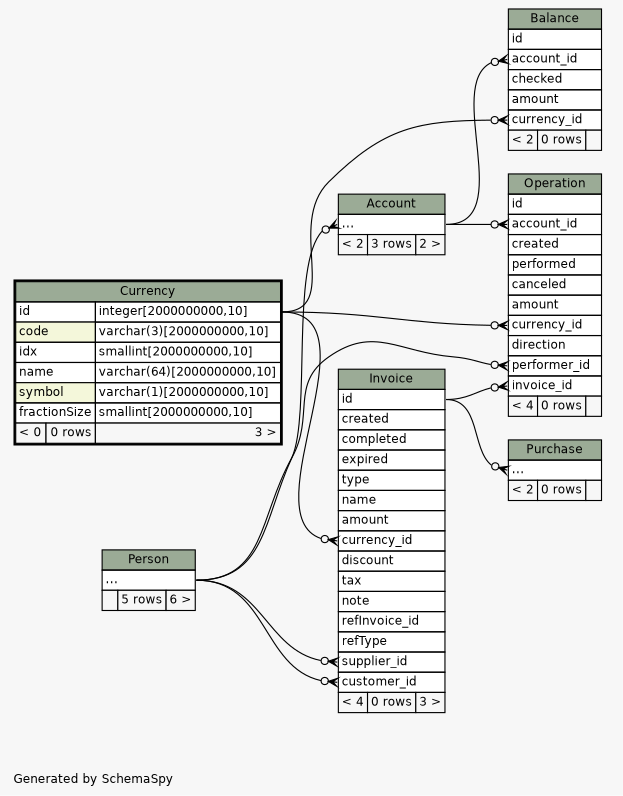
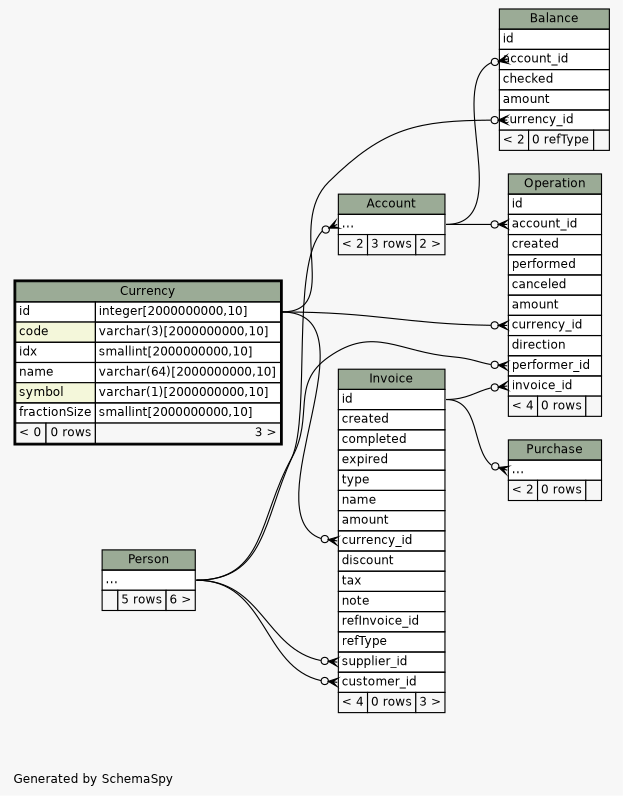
node "Balance": text "0 rows" -> "0 refType"
